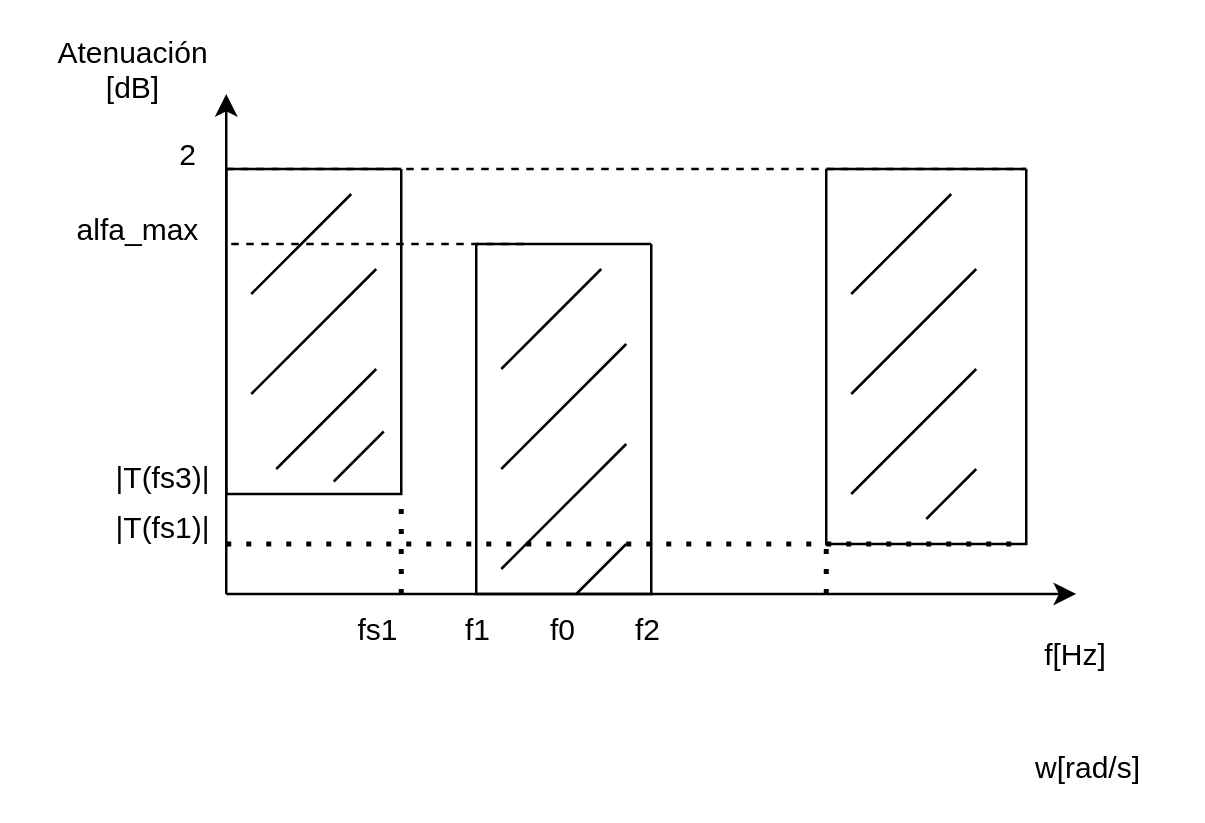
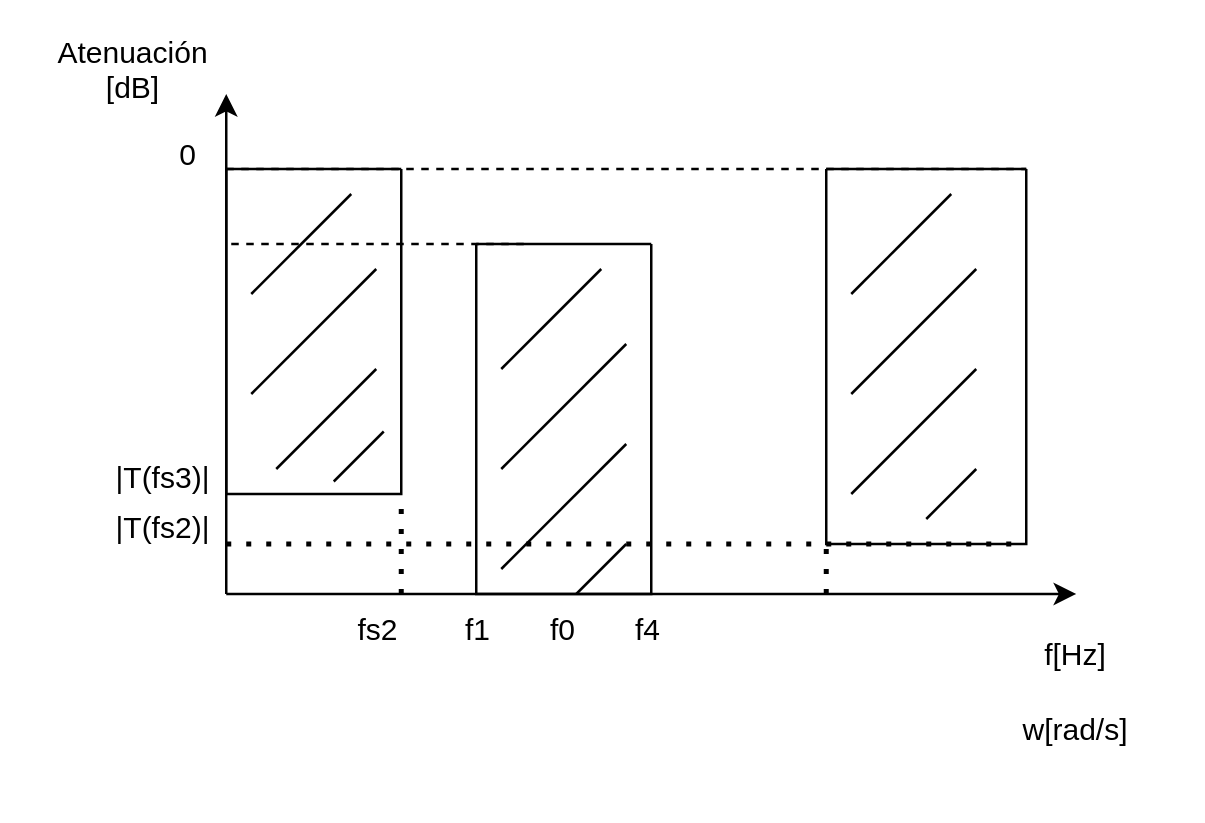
node "2": label "2" -> "0"
node "alfa_max": removed
node "|T(fs1)|": label "|T(fs1)|" -> "|T(fs2)|"
node "fs1": label "fs1" -> "fs2"
node "f2": label "f2" -> "f4"
node "w[rad/s]": moved (1089, 769) -> (1076, 731)
